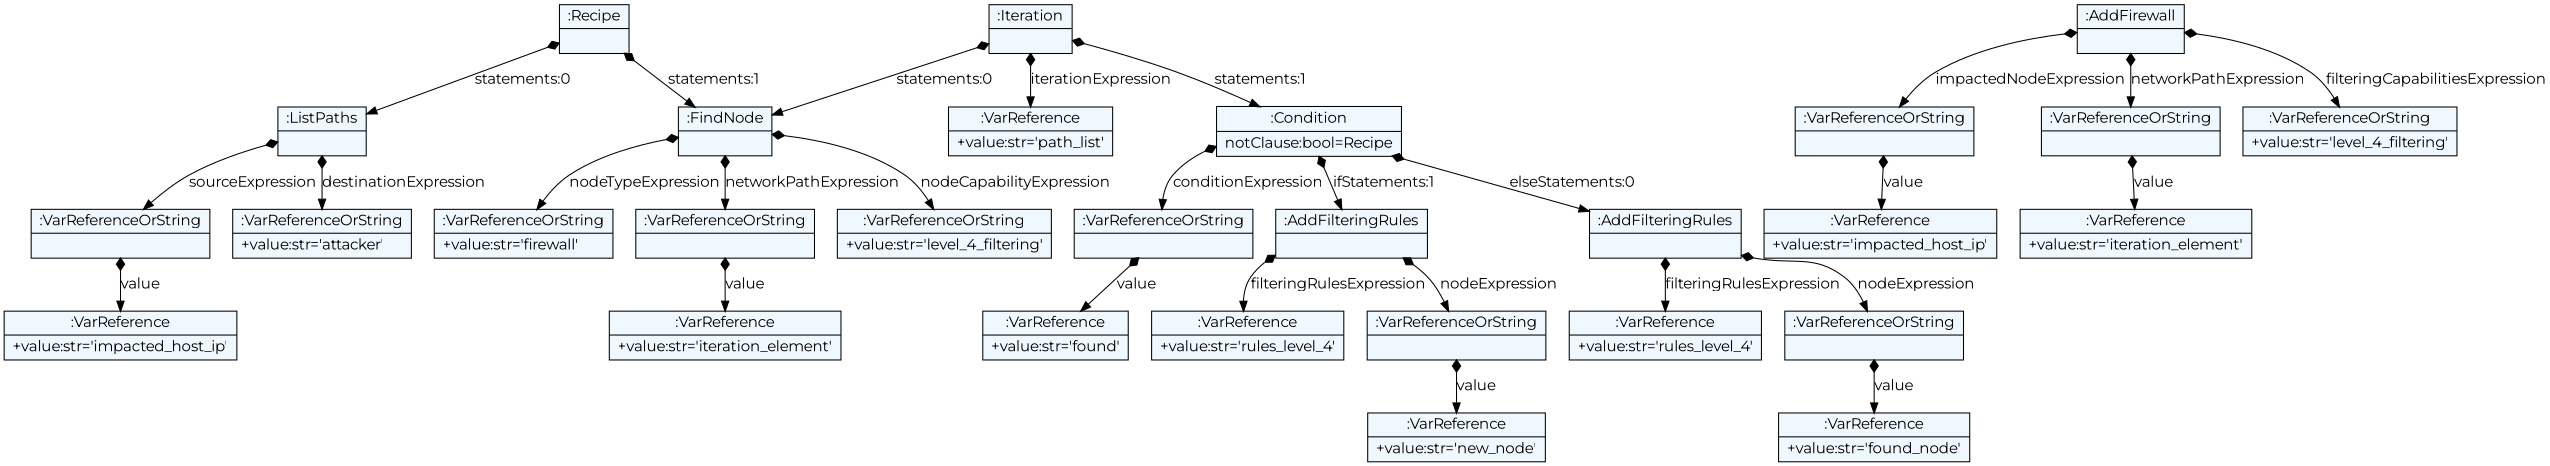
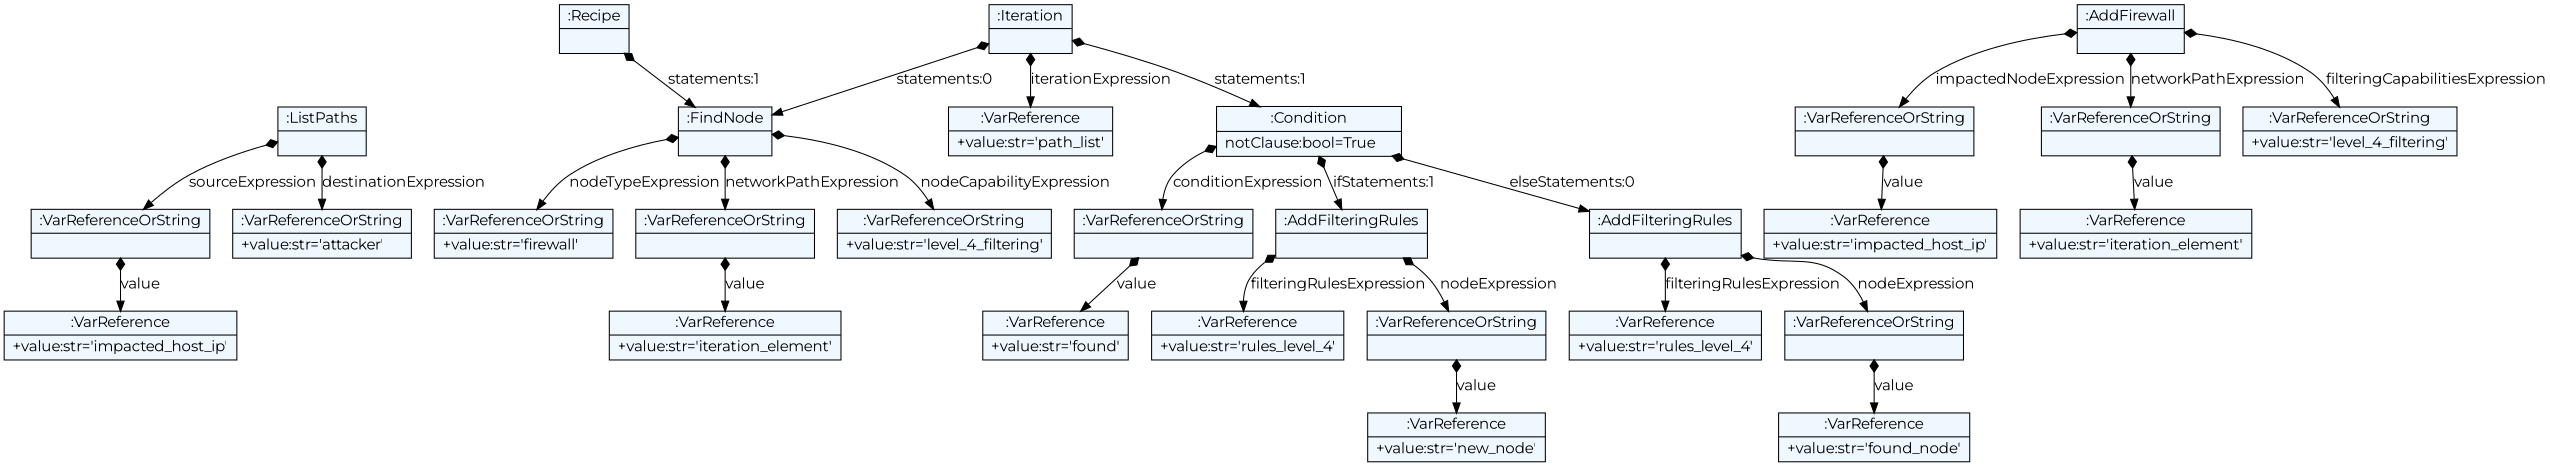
edge ":Recipe" -- ":ListPaths": removed, label "statements:0"
node ":Condition": text "notClause:bool=Recipe" -> "notClause:bool=True"
